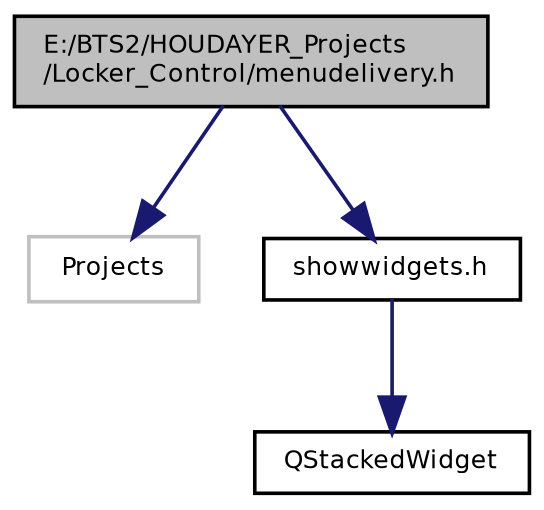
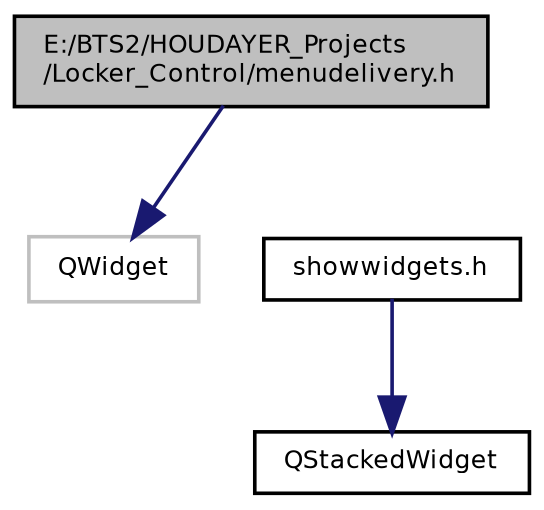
edge "E:/BTS2/HOUDAYER_Projects /Locker_Control/menudelivery.h" -> "showwidgets.h": removed
node "Projects": label "Projects" -> "QWidget"
